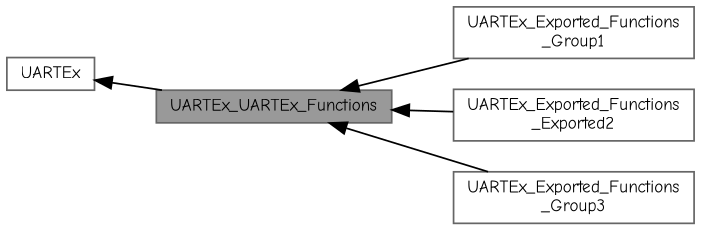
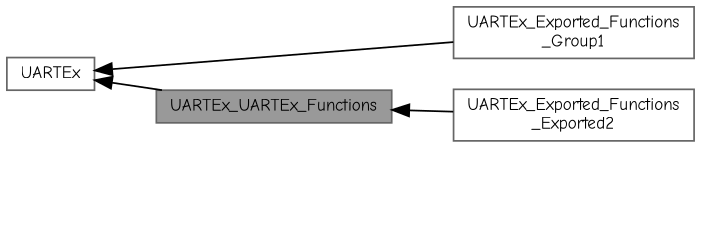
edge "UARTEx_Exported_Functions _Group1" -> "UARTEx_UARTEx_Functions": now "UARTEx_Exported_Functions _Group1" -> "UARTEx"
node "UARTEx_Exported_Functions _Group3": removed
